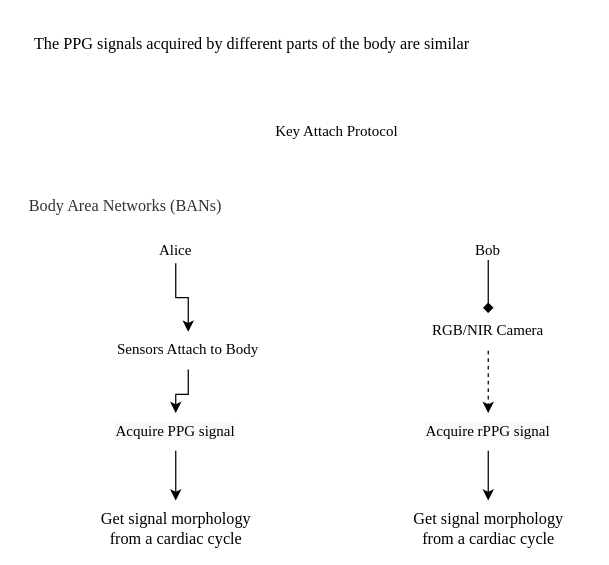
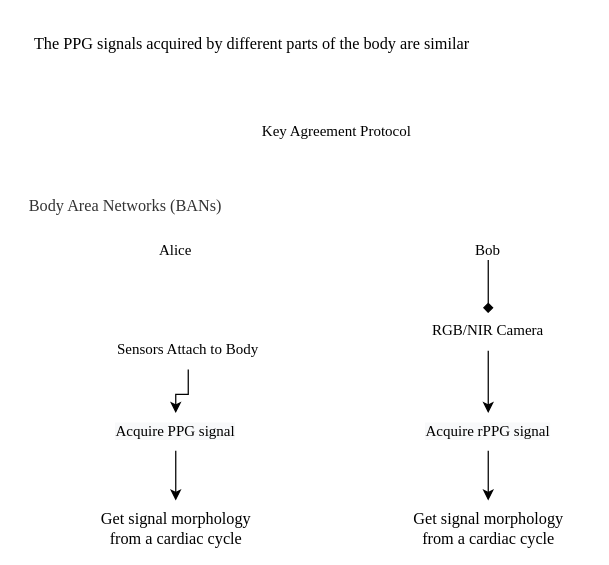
node "Key Attach Protocol": label "Key Attach Protocol" -> "Key Agreement Protocol"
edge "Alice" -> "Sensors Attach to Body": removed
edge "RGB/NIR Camera" -> "Acquire rPPG signal": style dashed -> solid
